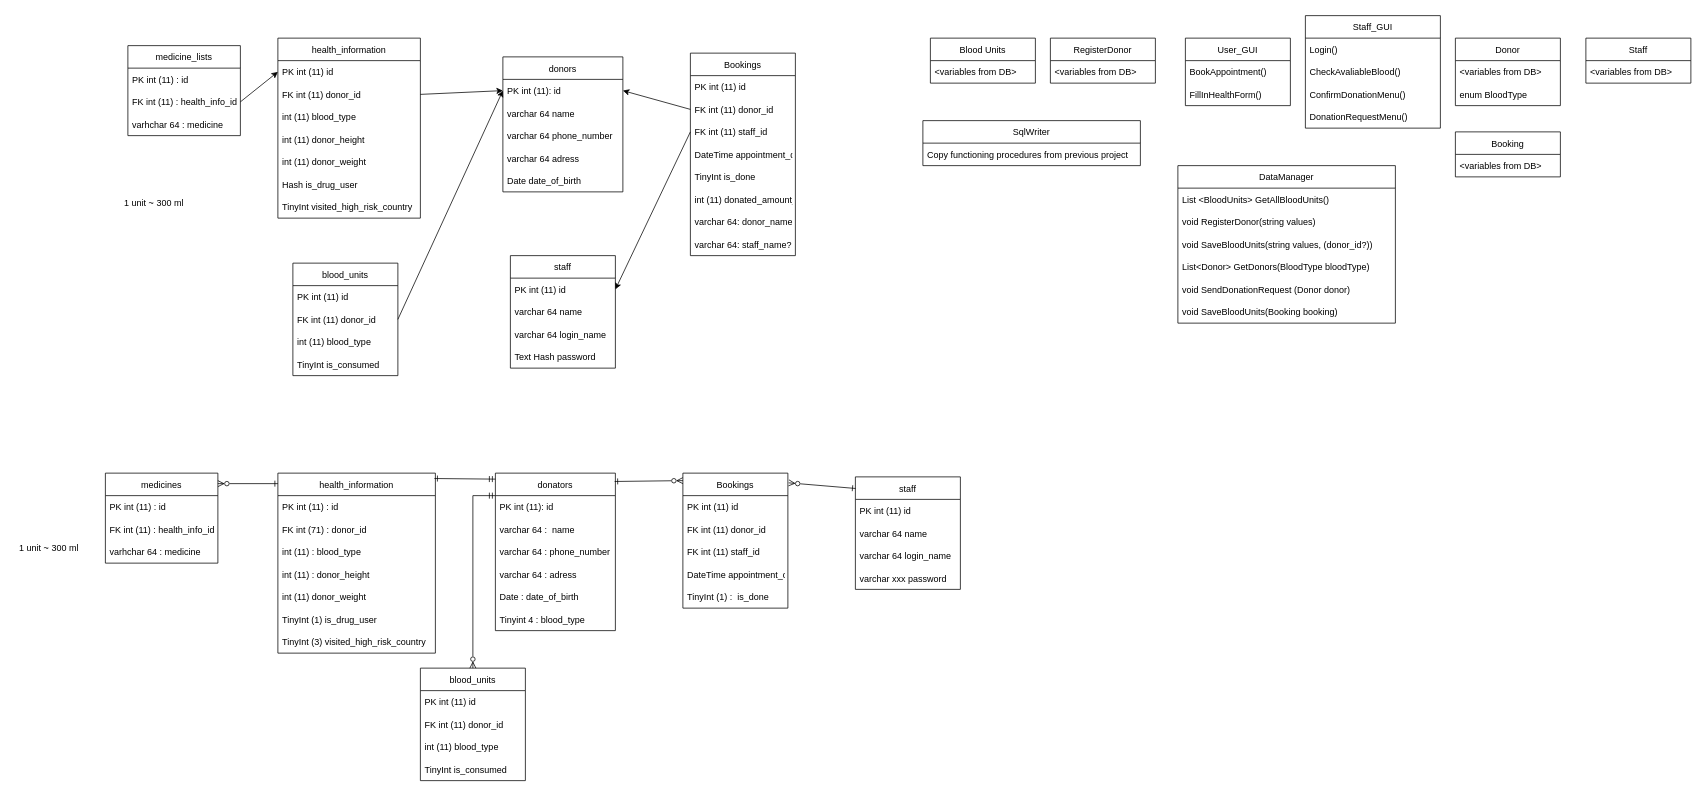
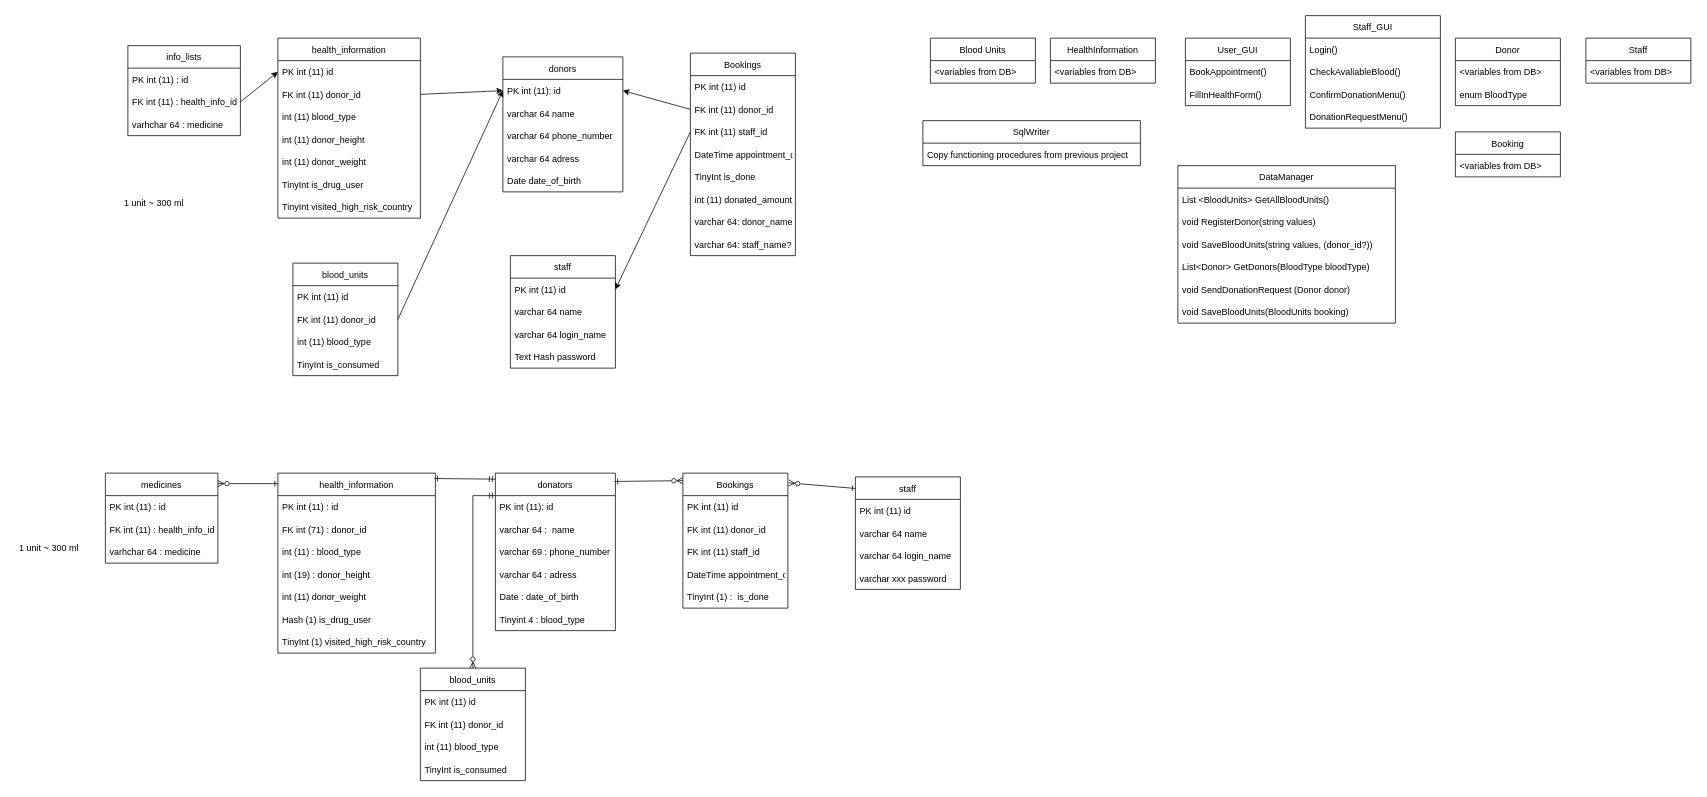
node "RegisterDonor": label "RegisterDonor" -> "HealthInformation"
node "medicine_lists": label "medicine_lists" -> "info_lists"
node "Hash is_drug_user": label "Hash is_drug_user" -> "TinyInt is_drug_user"
node "void SaveBloodUnits(Booking booking)": label "void SaveBloodUnits(Booking booking)" -> "void SaveBloodUnits(BloodUnits booking)"
node "varchar 64 : phone_number": label "varchar 64 : phone_number" -> "varchar 69 : phone_number"
node "int (11) : donor_height": label "int (11) : donor_height" -> "int (19) : donor_height"
node "TinyInt (1) is_drug_user": label "TinyInt (1) is_drug_user" -> "Hash (1) is_drug_user"
node "TinyInt (3) visited_high_risk_country": label "TinyInt (3) visited_high_risk_country" -> "TinyInt (1) visited_high_risk_country"
